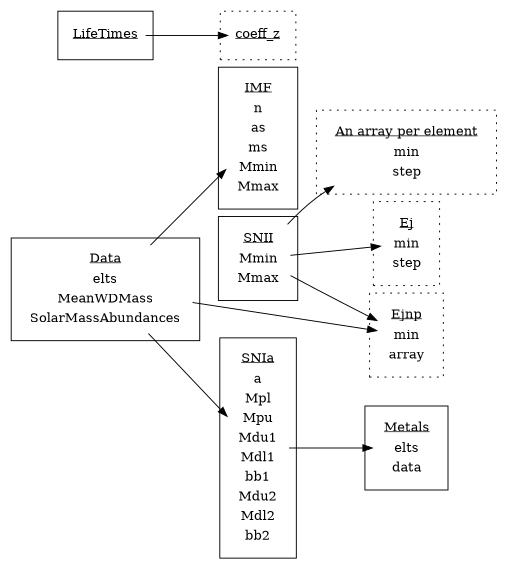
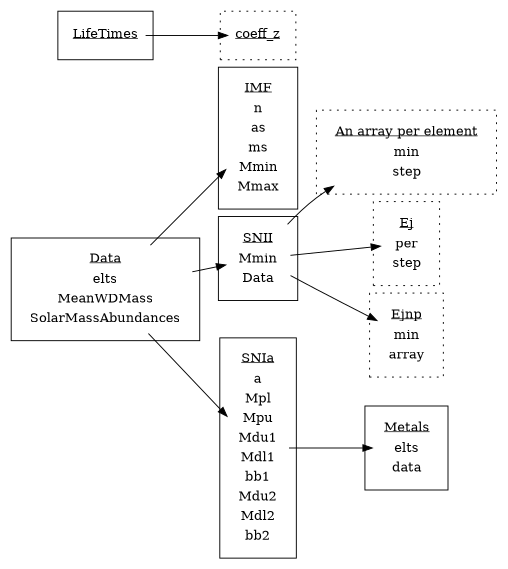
node "Ej": text "min" -> "per"
node "SNII": text "Mmax" -> "Data"
edge "Data" -> "Ejnp": now "Data" -> "SNII"
